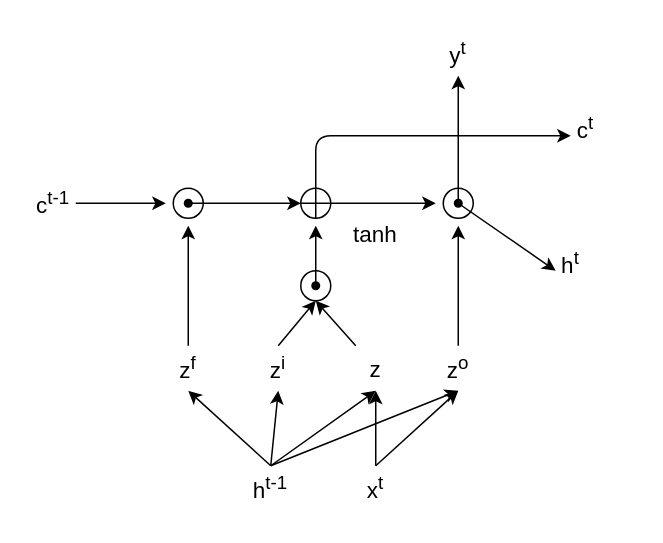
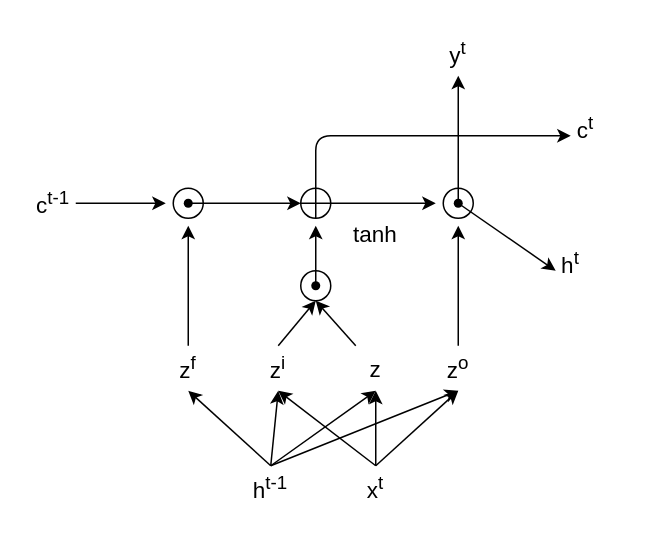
edge "xt" -> "zi": added
